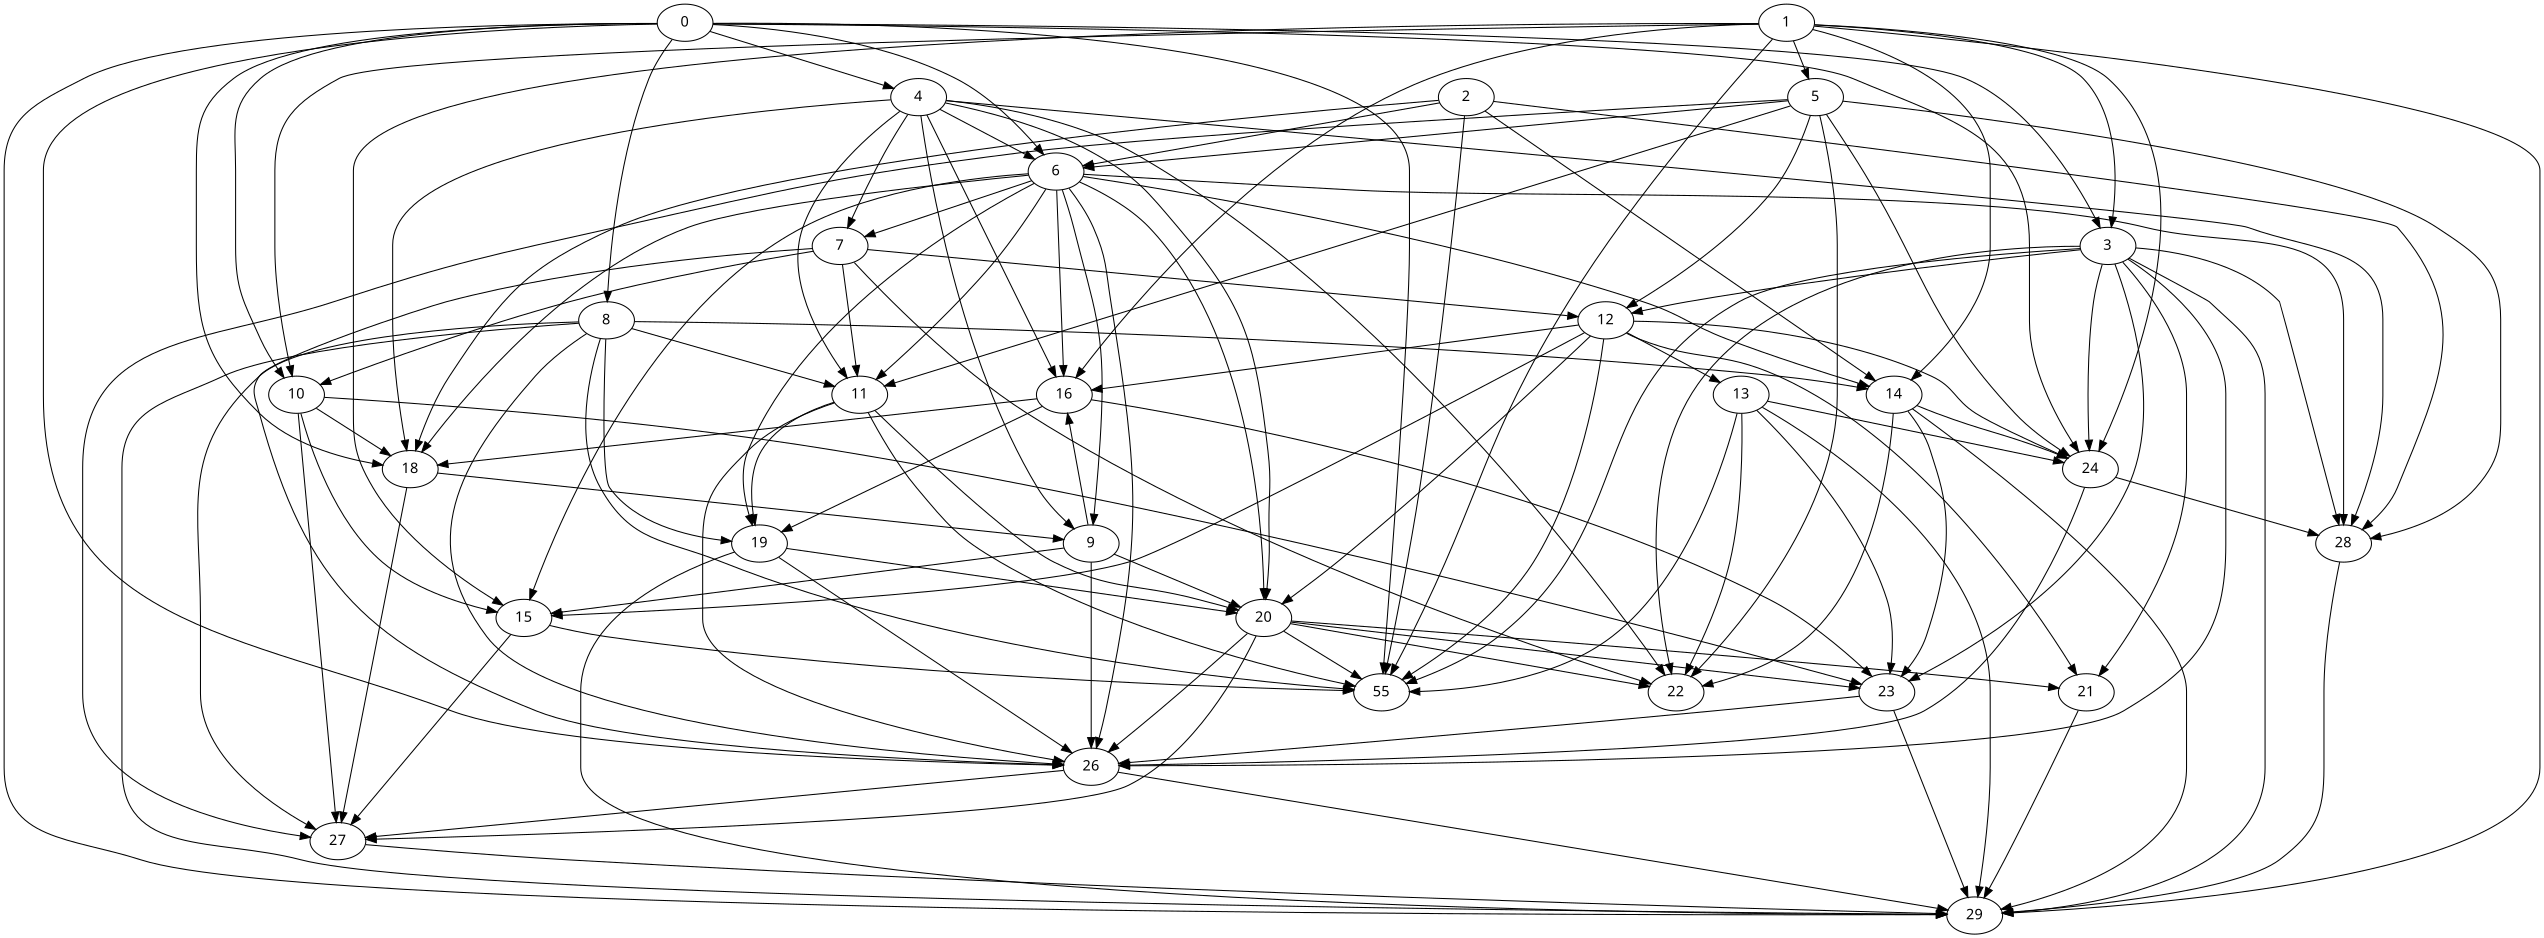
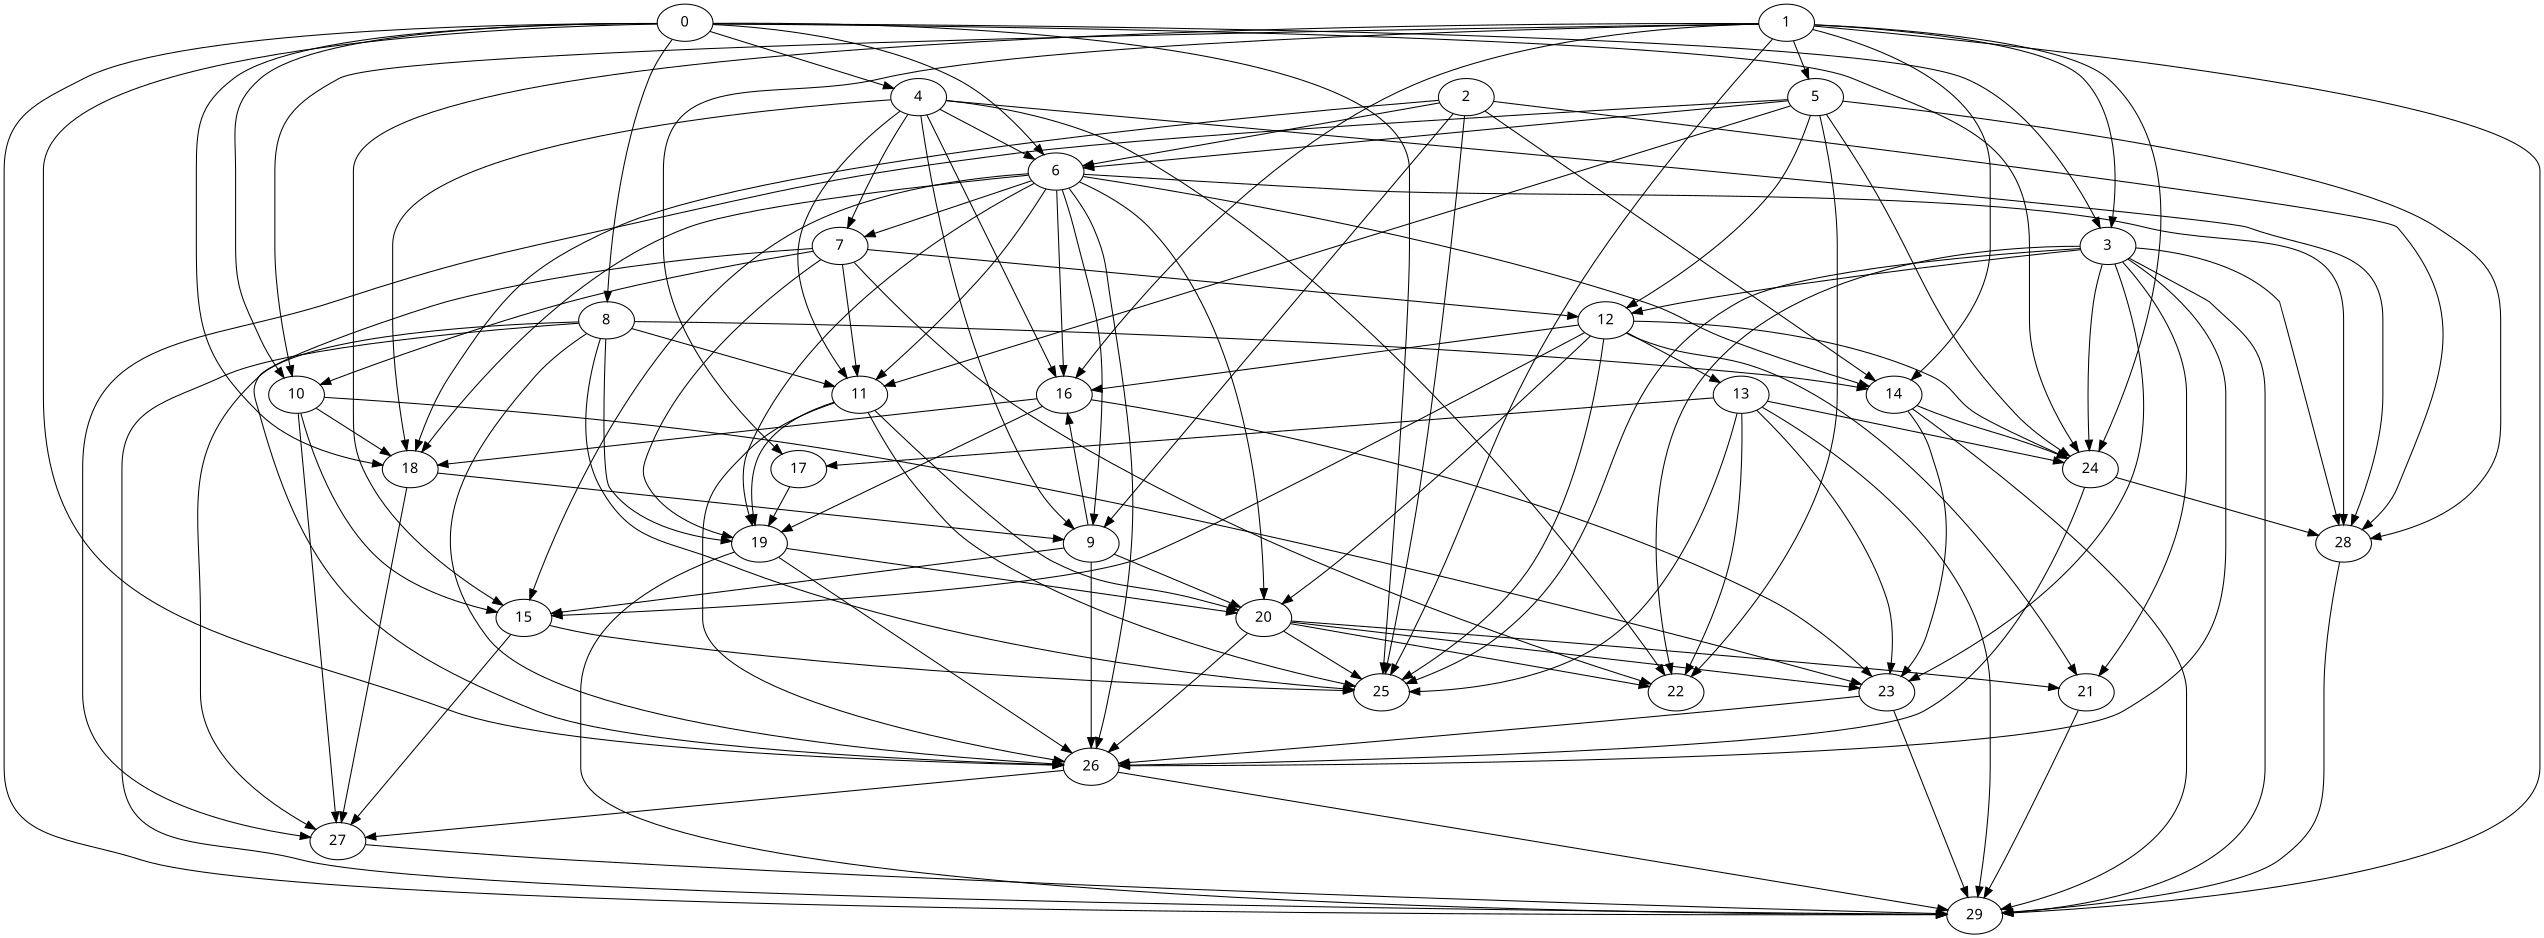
edge "4" -> "20": removed
edge "2" -> "9": added
edge "7" -> "19": added
node "17": added
edge "14" -> "22": removed
node "55": label "55" -> "25"
edge "20" -> "27": removed
